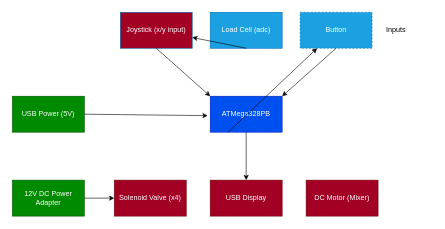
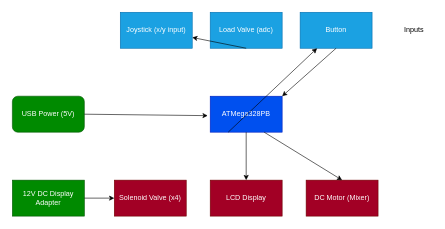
node "Joystick (x/y input)": fillcolor #a20025 -> #1ba1e2
node "Load Cell (adc)": label "Load Cell (adc)" -> "Load Valve (adc)"
node "Button": style dashed -> solid
node "Inputs": moved (396, 30) -> (414, 30)
edge "Joystick (x/y input)" -> "ATMega328PB": removed
node "USB Power (5V)": shape rectangle -> rounded rectangle
edge "ATMega328PB" -> "DC Motor (Mixer)": added
node "12V DC Power Adapter": label "12V DC Power Adapter" -> "12V DC Display Adapter"
node "USB Display": label "USB Display" -> "LCD Display"
